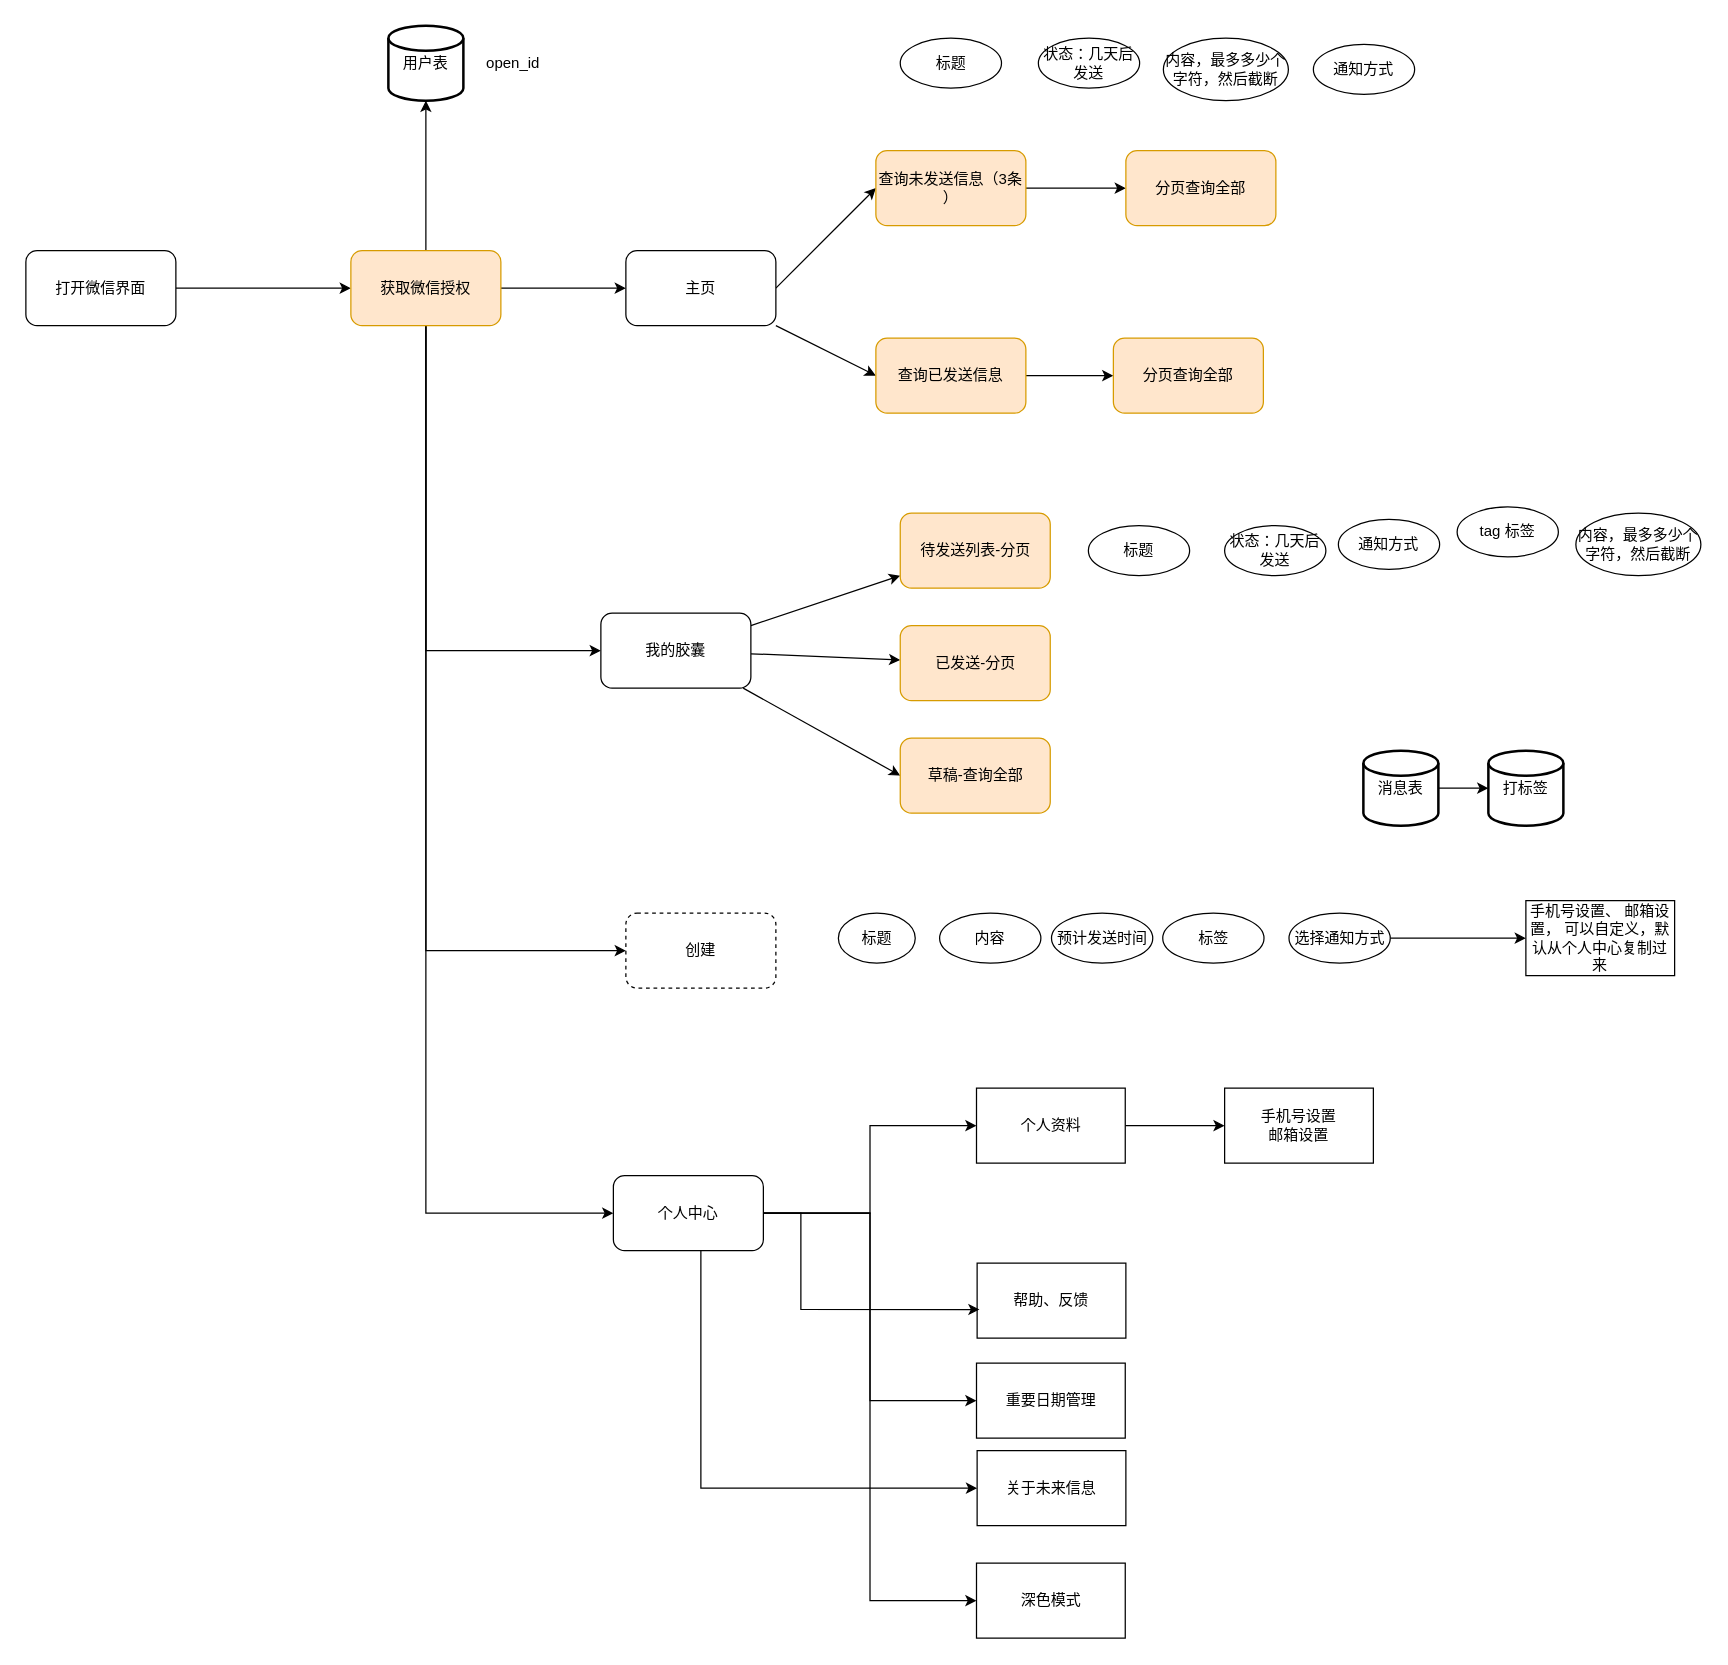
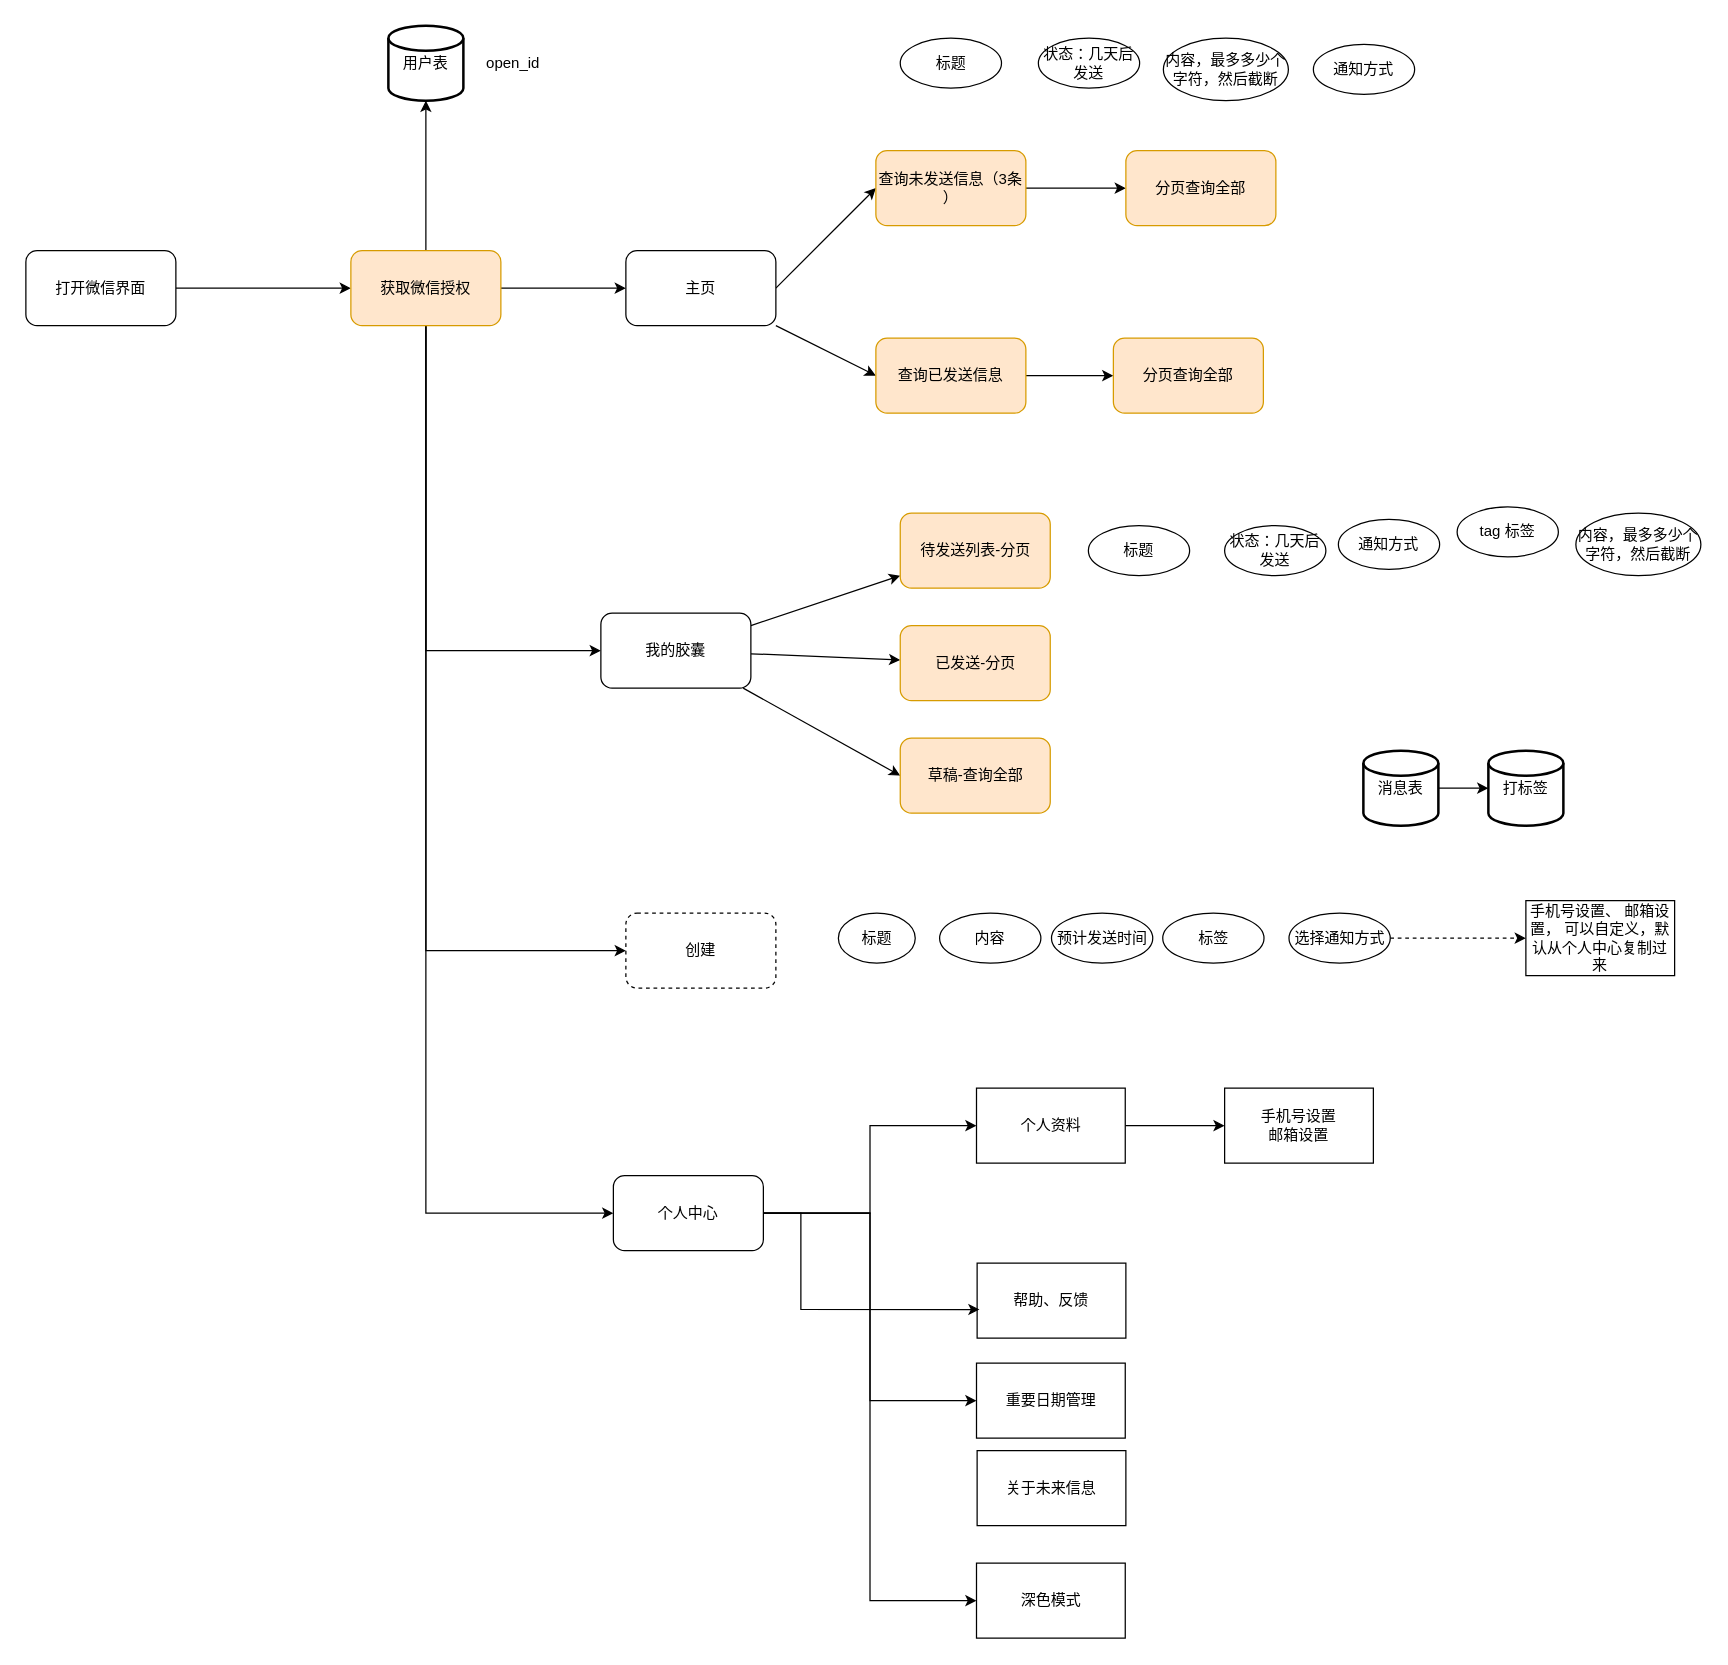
edge "选择通知方式" -> "手机号设置、 邮箱设置， 可以自定义，默认从个人中心复制过来": style solid -> dashed
edge "个人中心" -> "关于未来信息": removed
